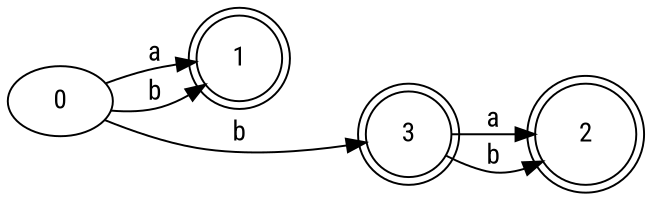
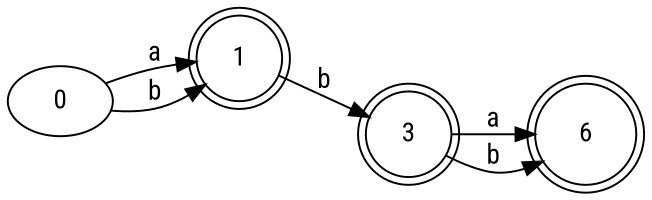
node "2": label "2" -> "6"
edge "0" -> "3": now "1" -> "3"
